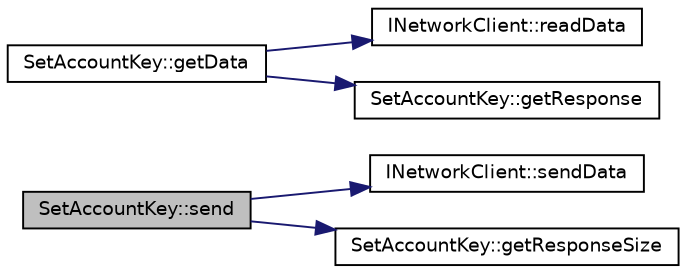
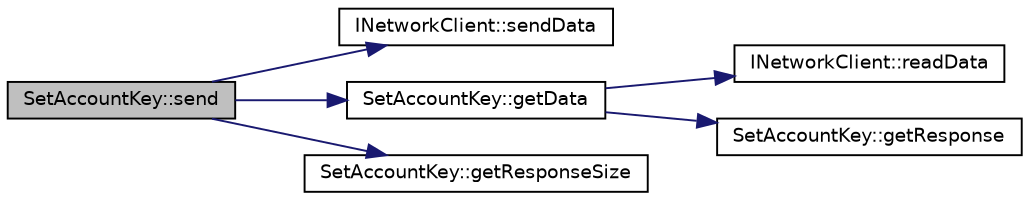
edge "SetAccountKey::send" -> "SetAccountKey::getData": added
